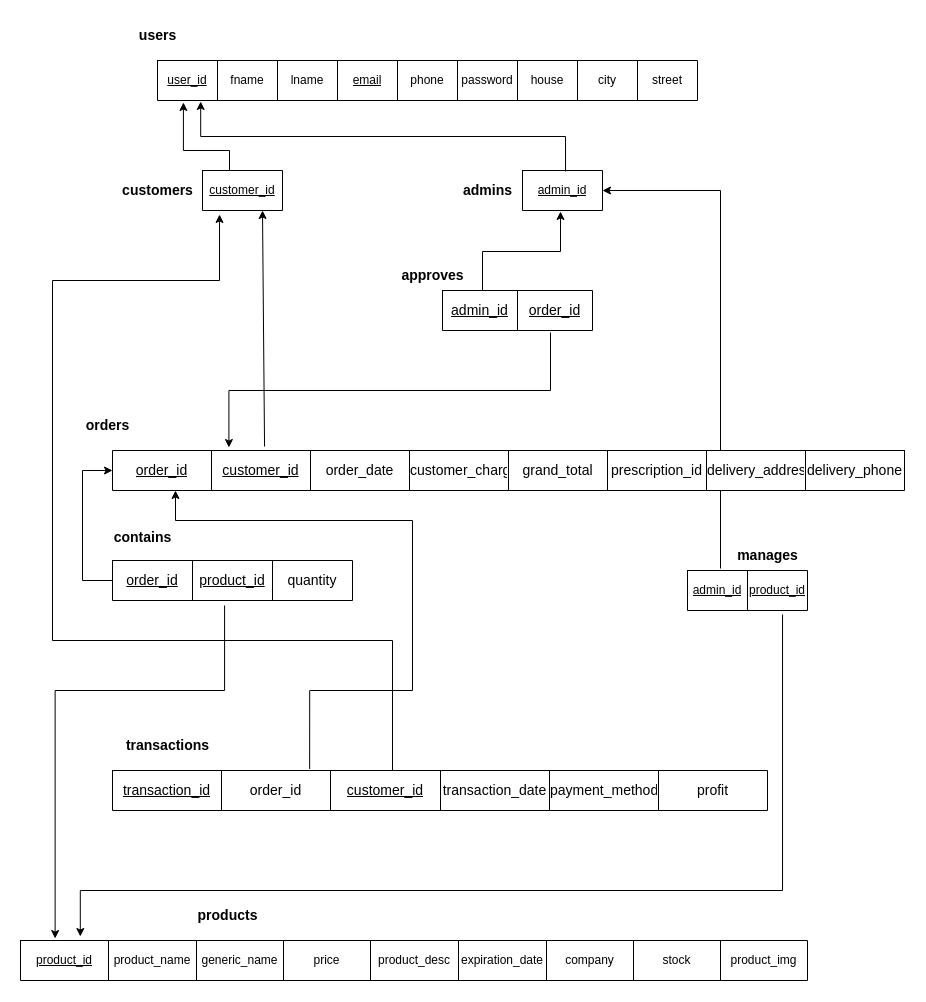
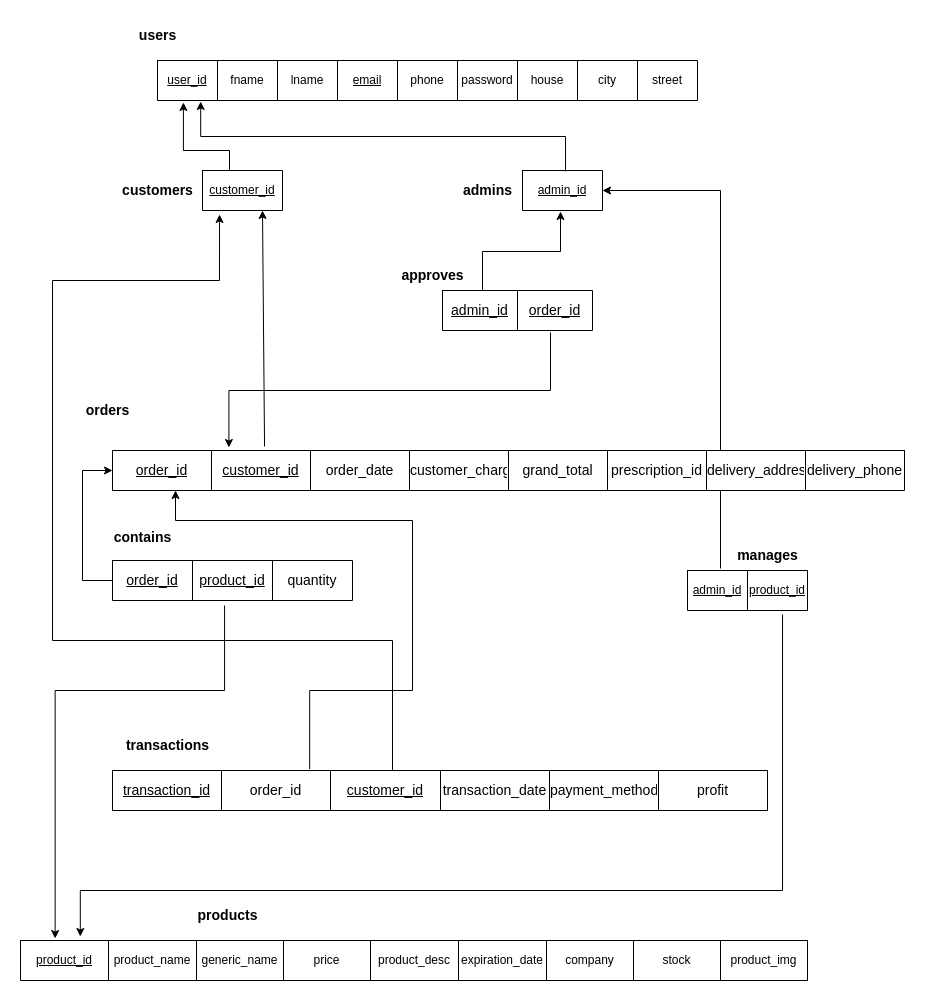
node "orders": moved (108, 426) -> (108, 411)
